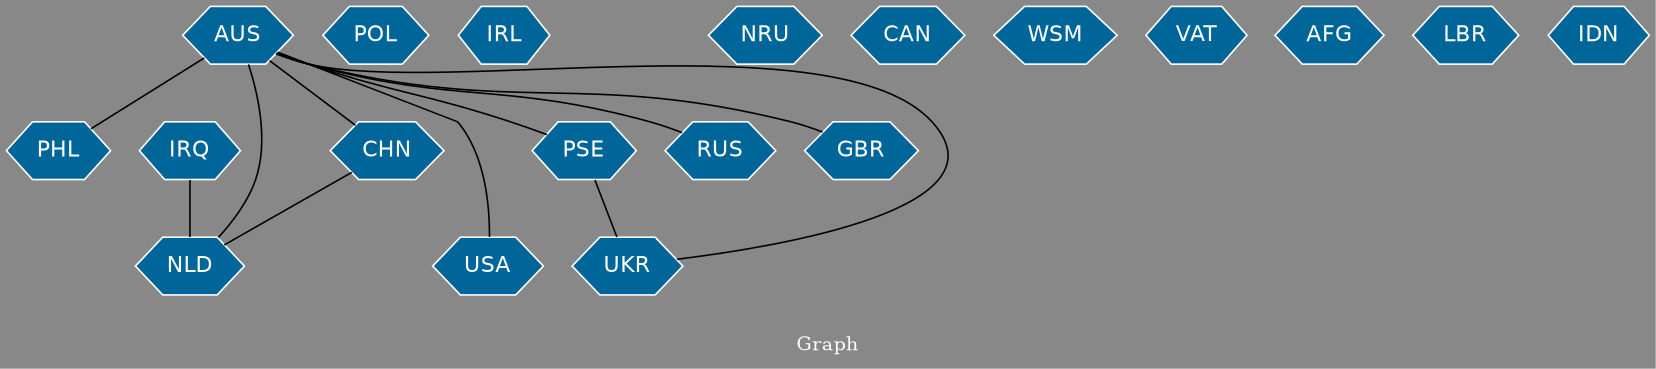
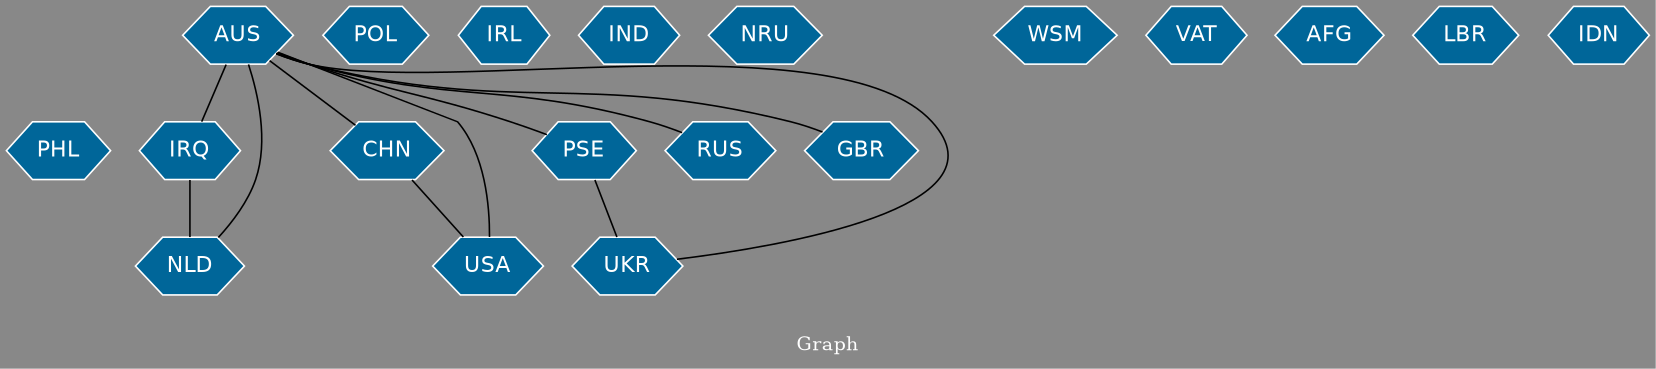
node "IND": added
node "CAN": removed
edge "AUS" -- "PHL": now "AUS" -- "IRQ"
edge "CHN" -- "NLD": now "CHN" -- "USA"
